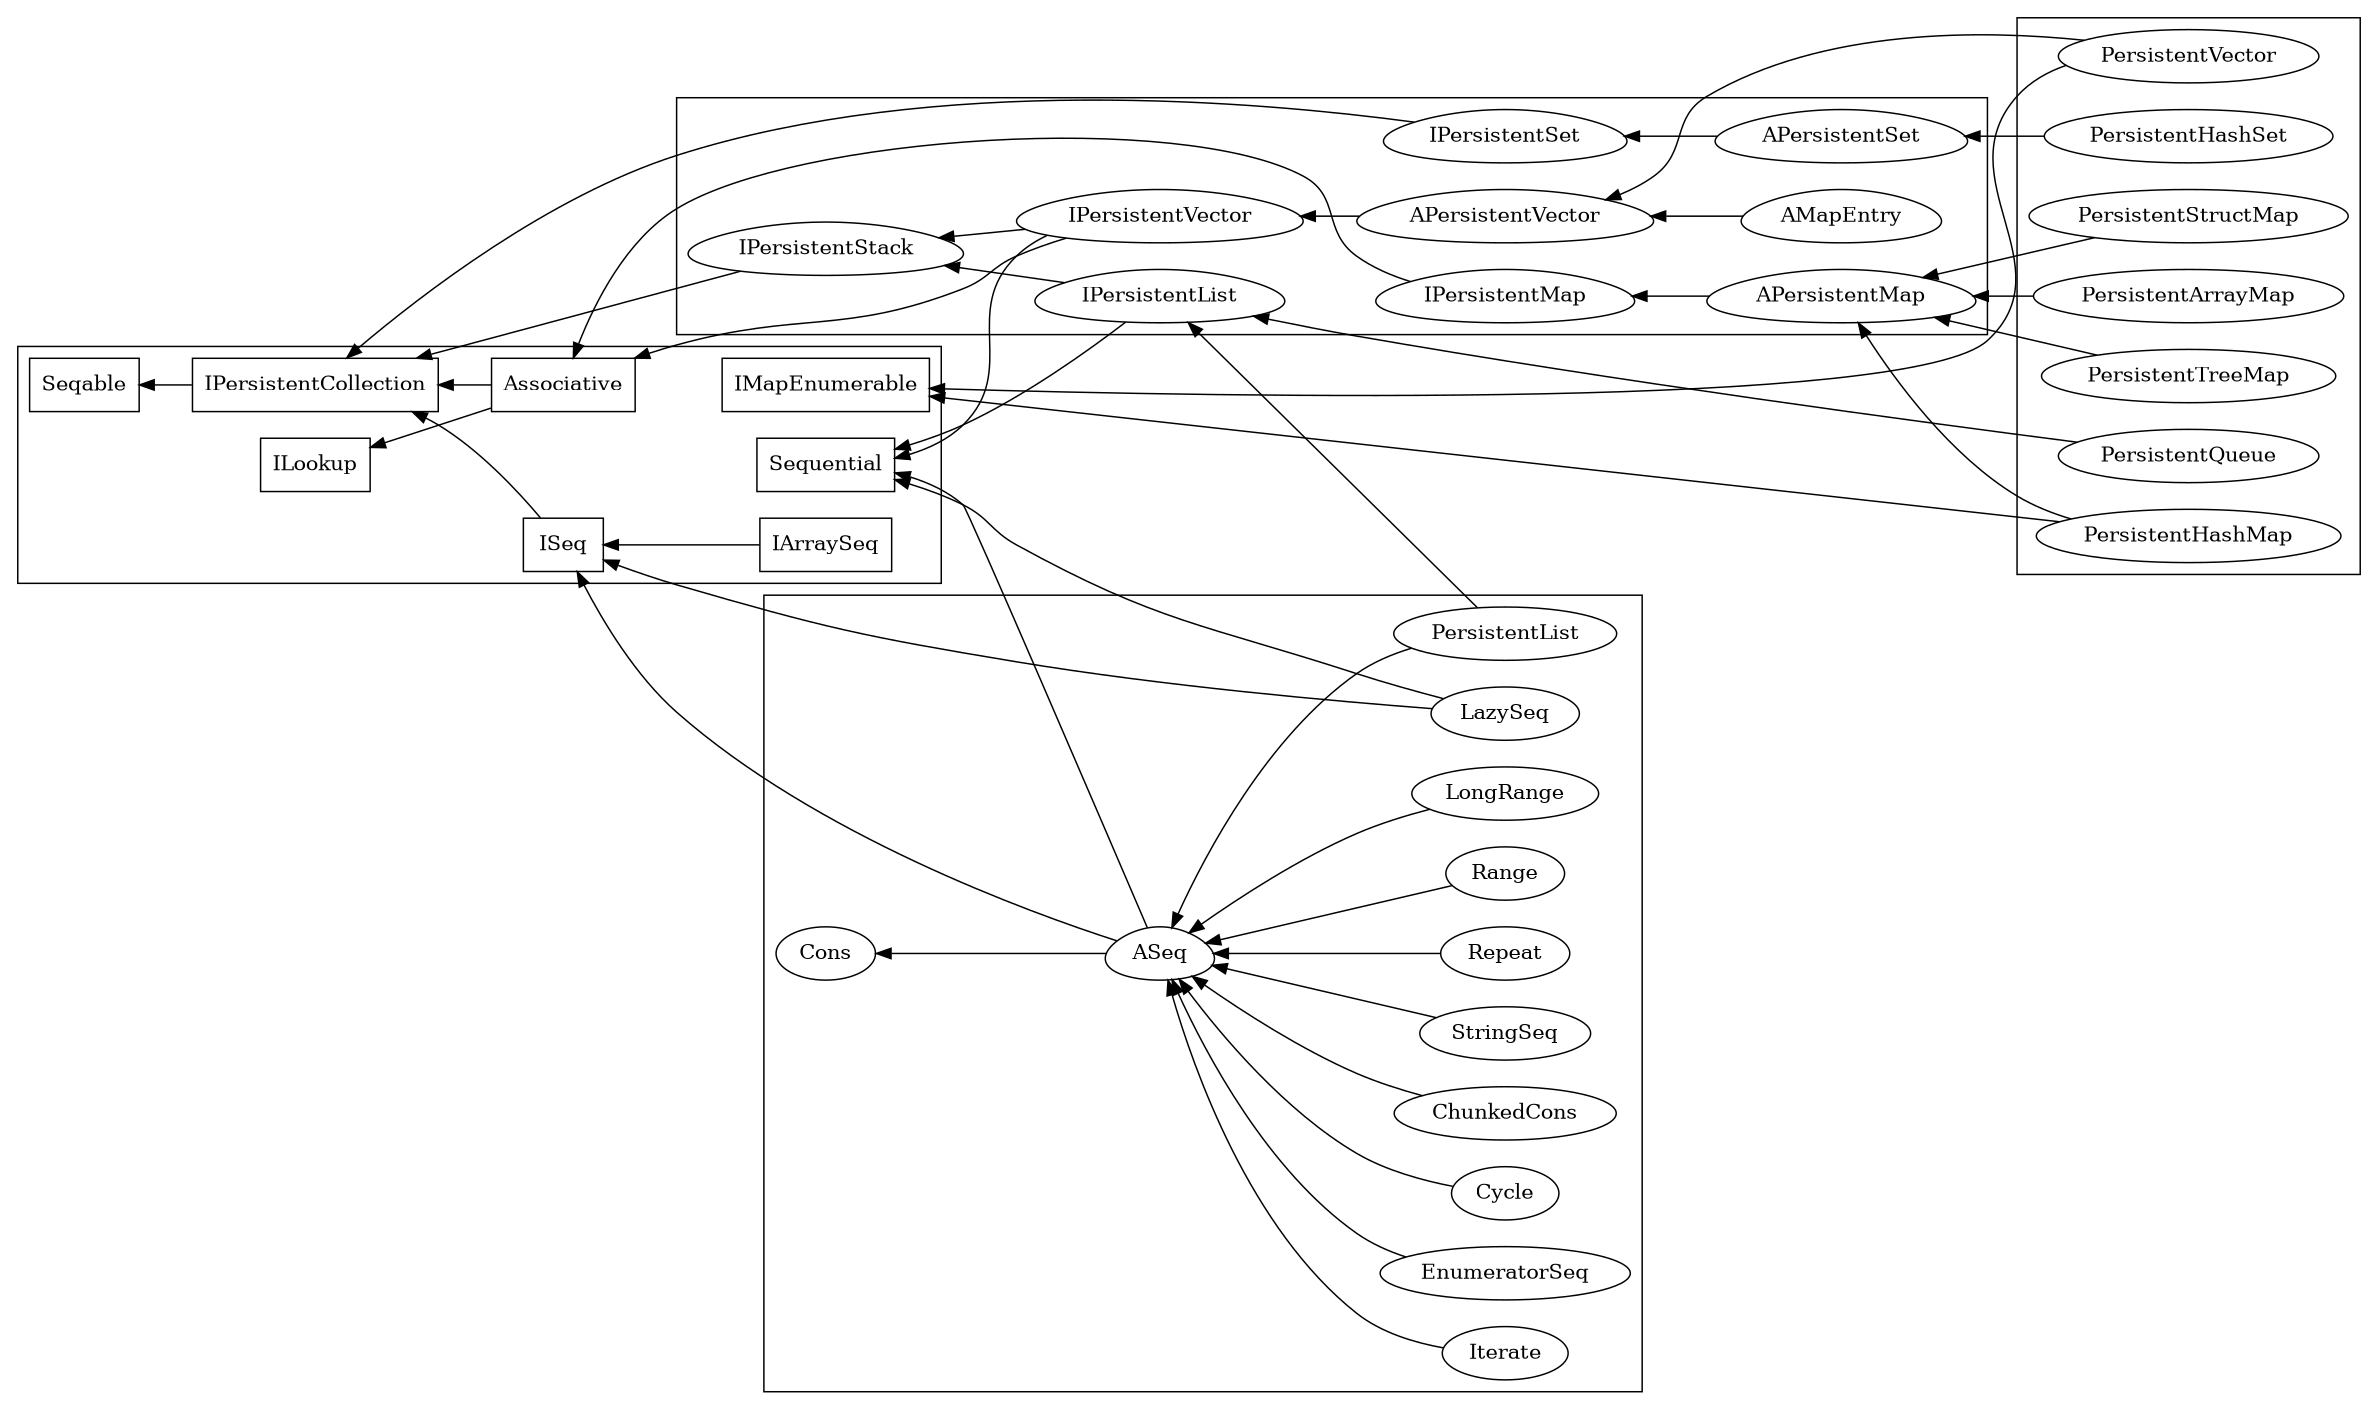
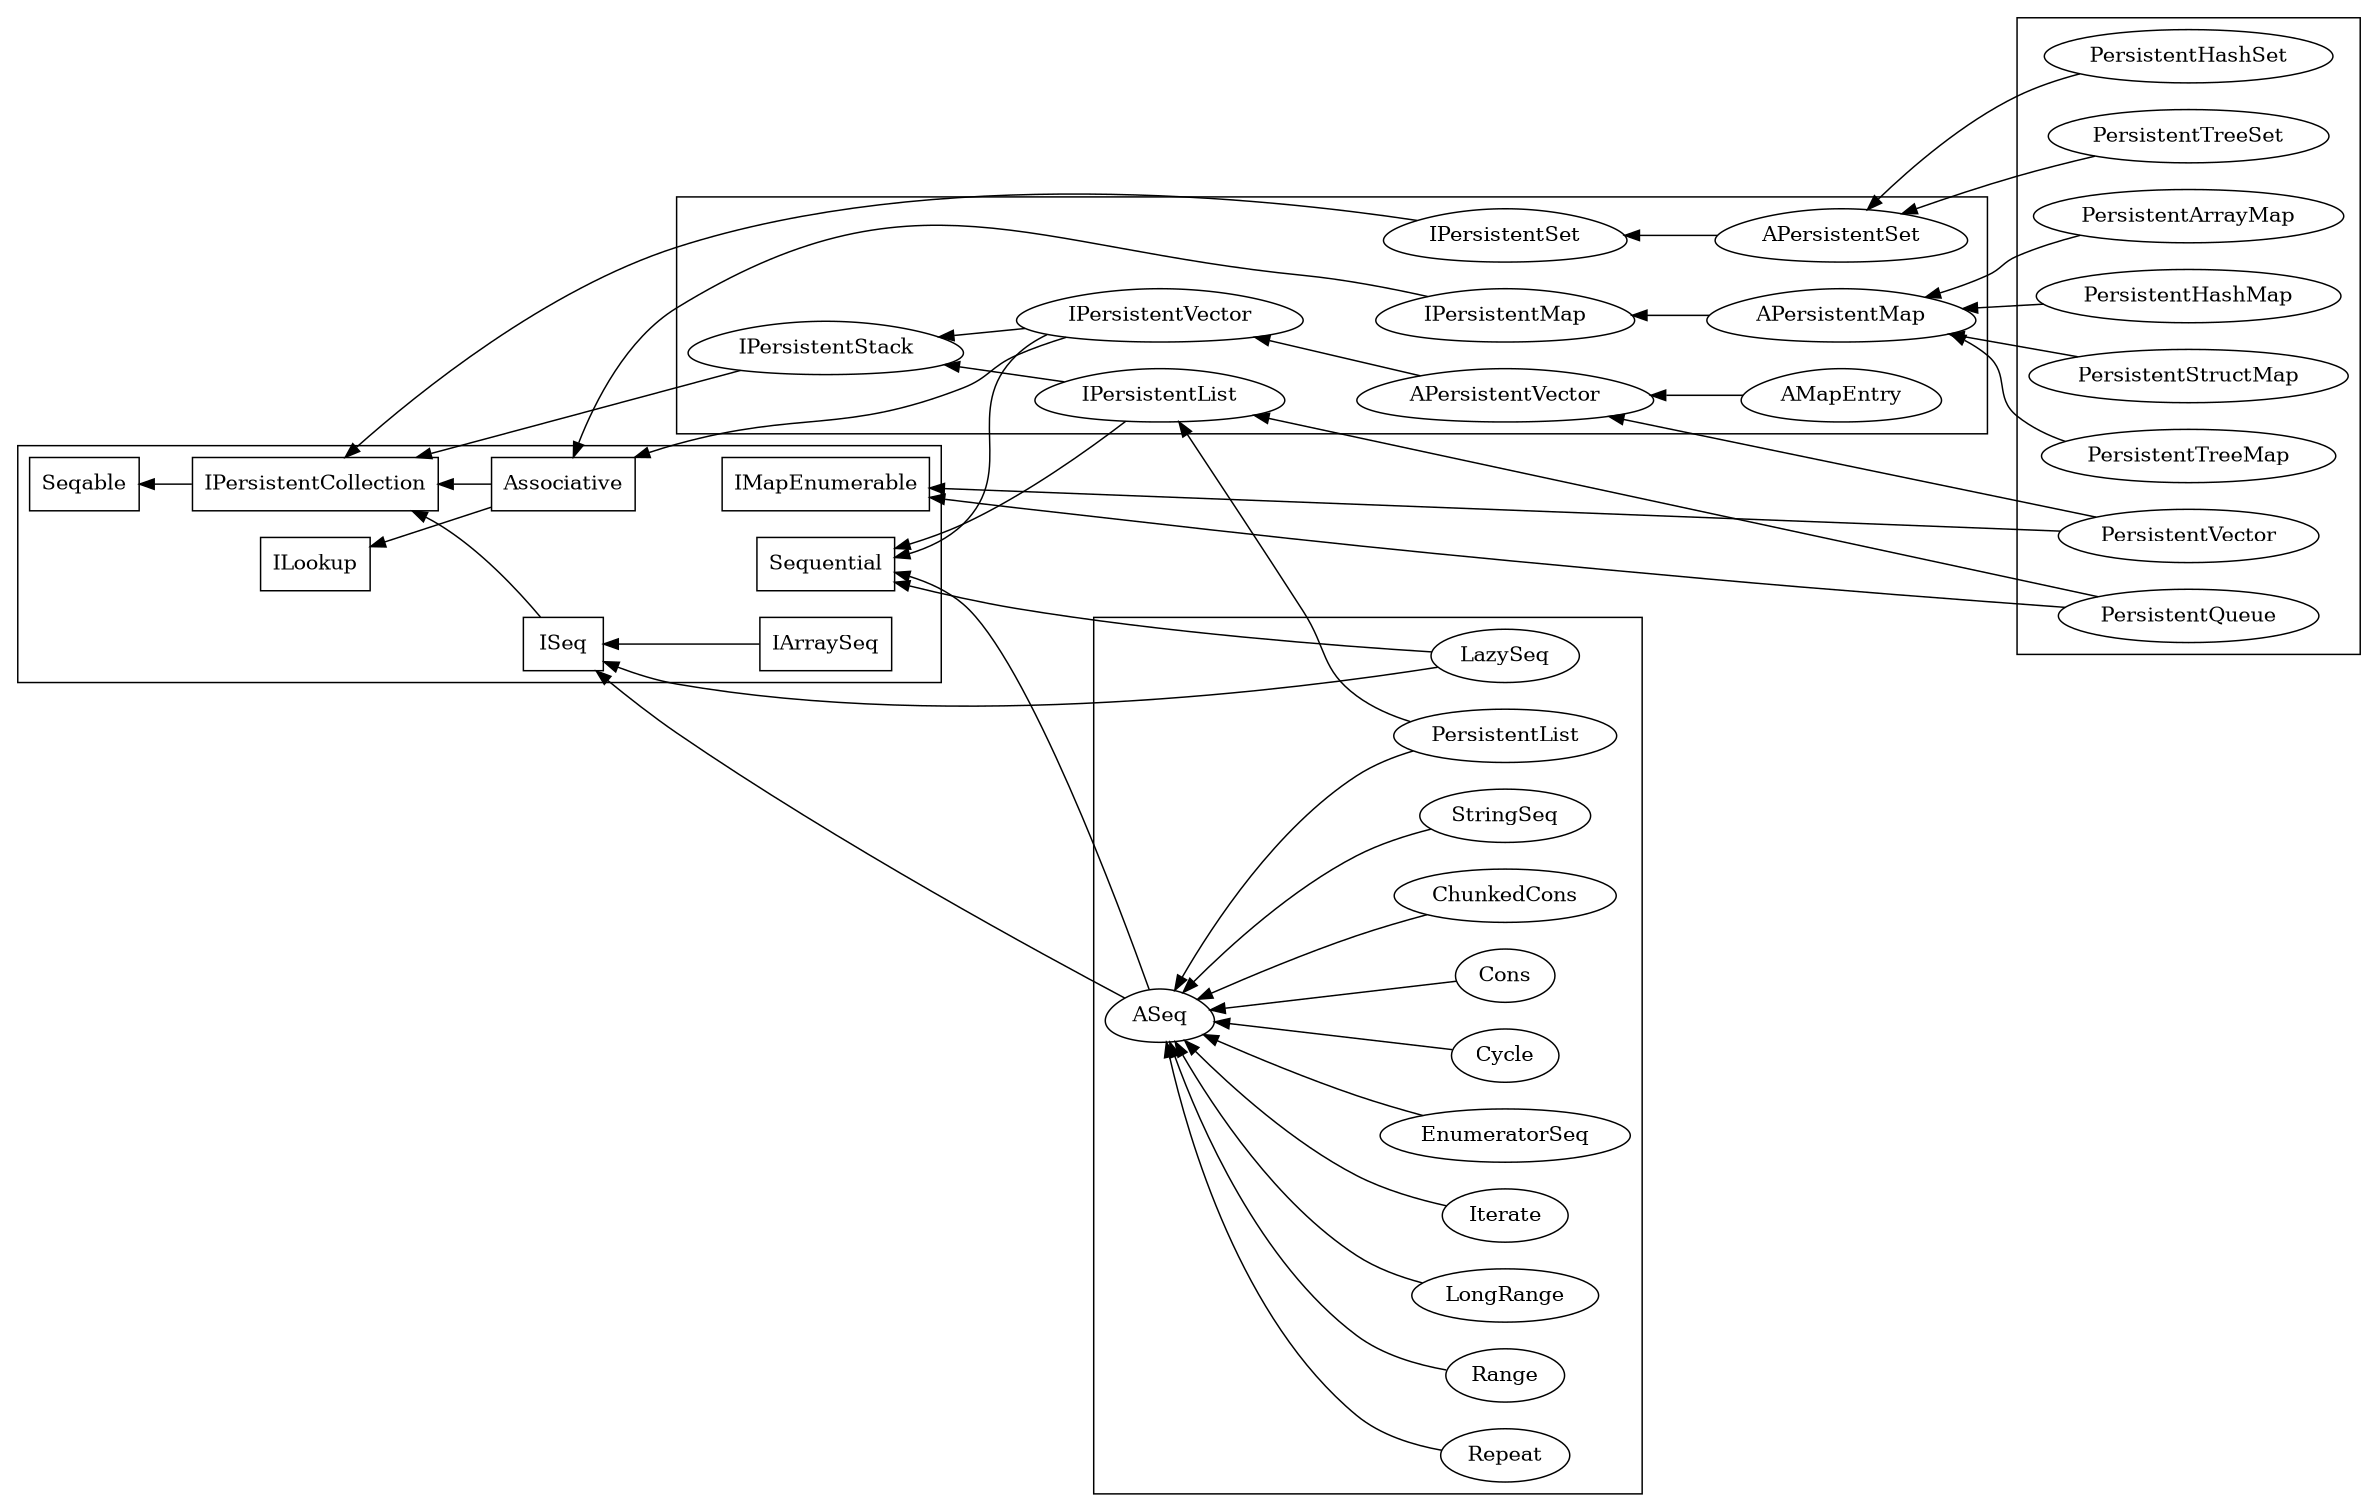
node "PersistentTreeSet": added
edge "PersistentHashMap" -> "IMapEnumerable": now "PersistentQueue" -> "IMapEnumerable"
edge "ASeq" -> "Cons": reversed
